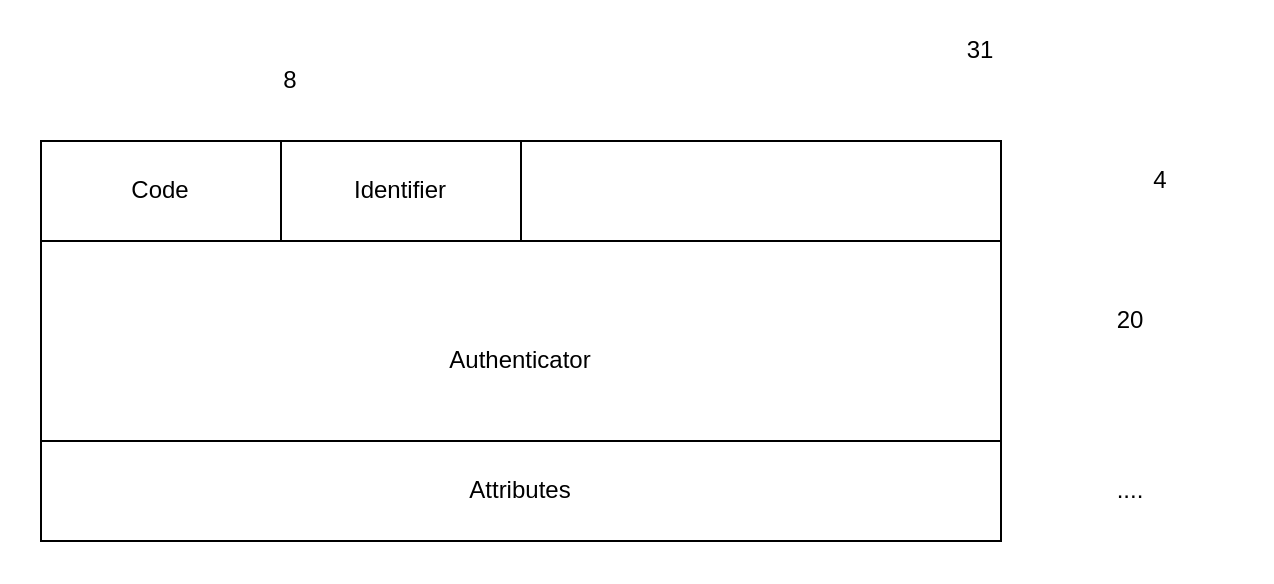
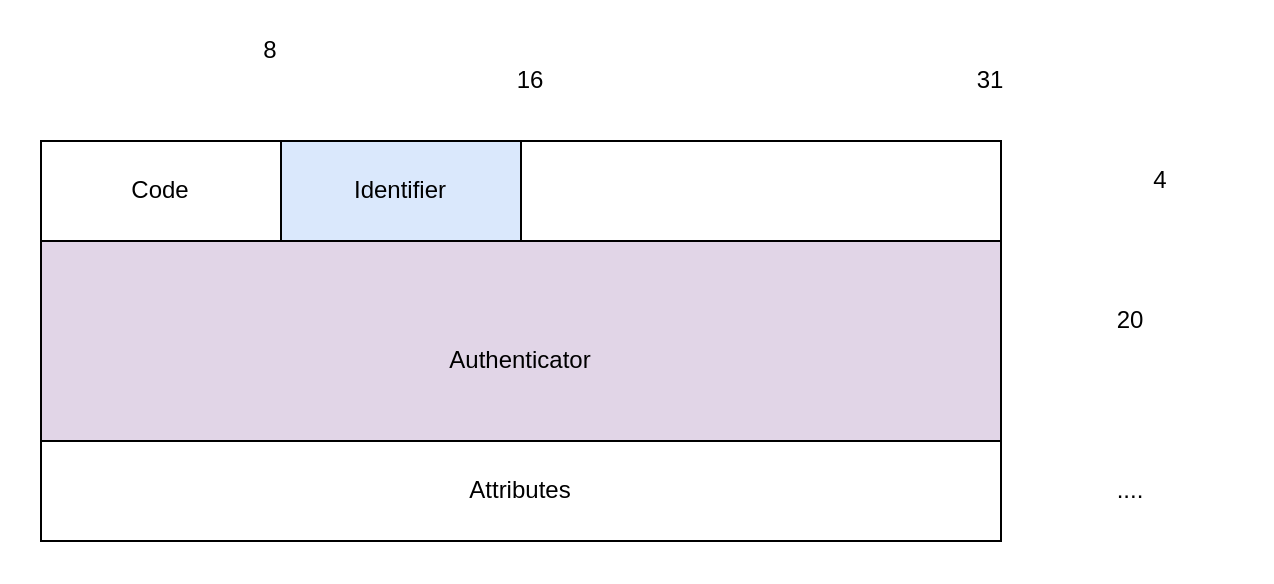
node "31": moved (981, 51) -> (991, 81)
node "8": moved (291, 81) -> (271, 51)
node "16": added
node "Identifier": fillcolor #ffffff -> #dae8fc
node "Authenticator": fillcolor #ffffff -> #e1d5e7
